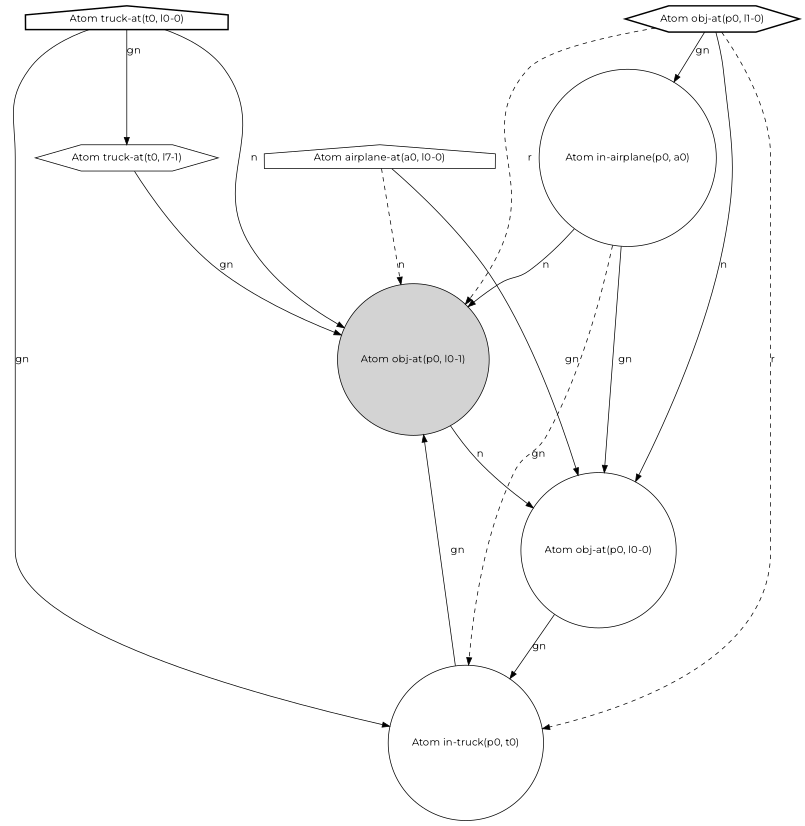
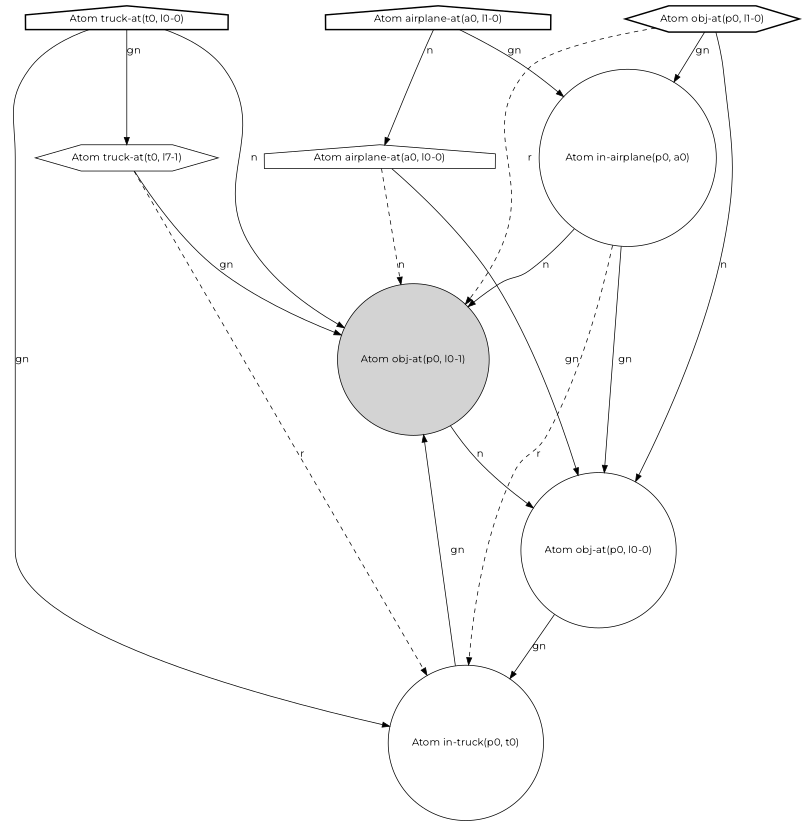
node "Atom airplane-at(a0, l1-0)": added
edge "Atom obj-at(p0, l1-0)" -> "Atom in-truck(p0, t0)": now "Atom truck-at(t0, l7-1)" -> "Atom in-truck(p0, t0)"
edge "Atom in-airplane(p0, a0)" -> "Atom in-truck(p0, t0)": label "gn" -> "r"
